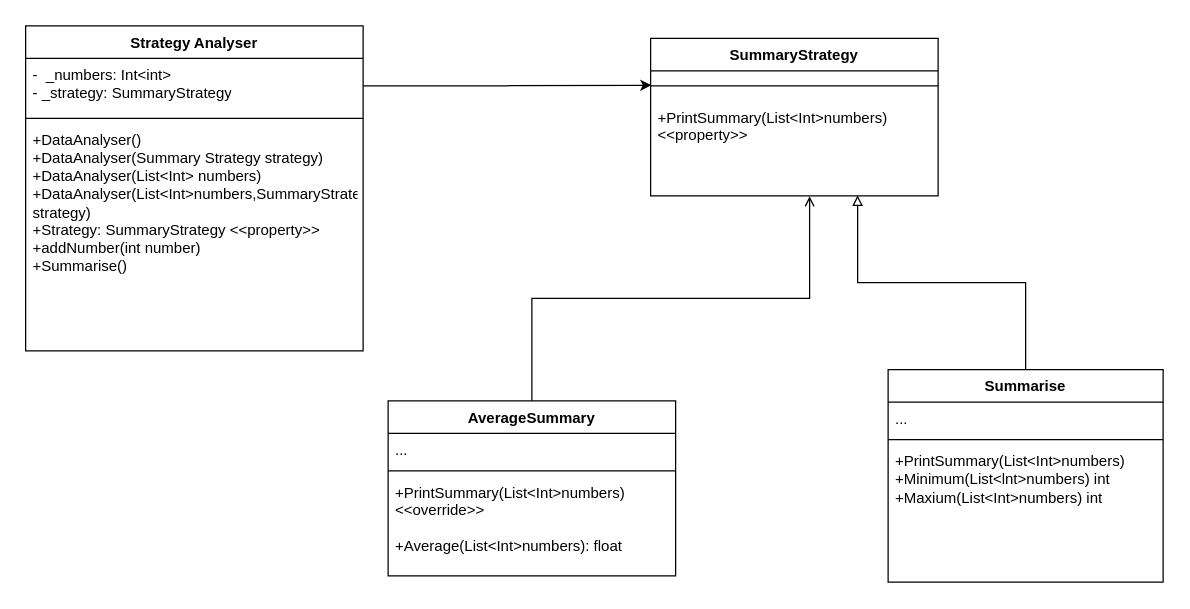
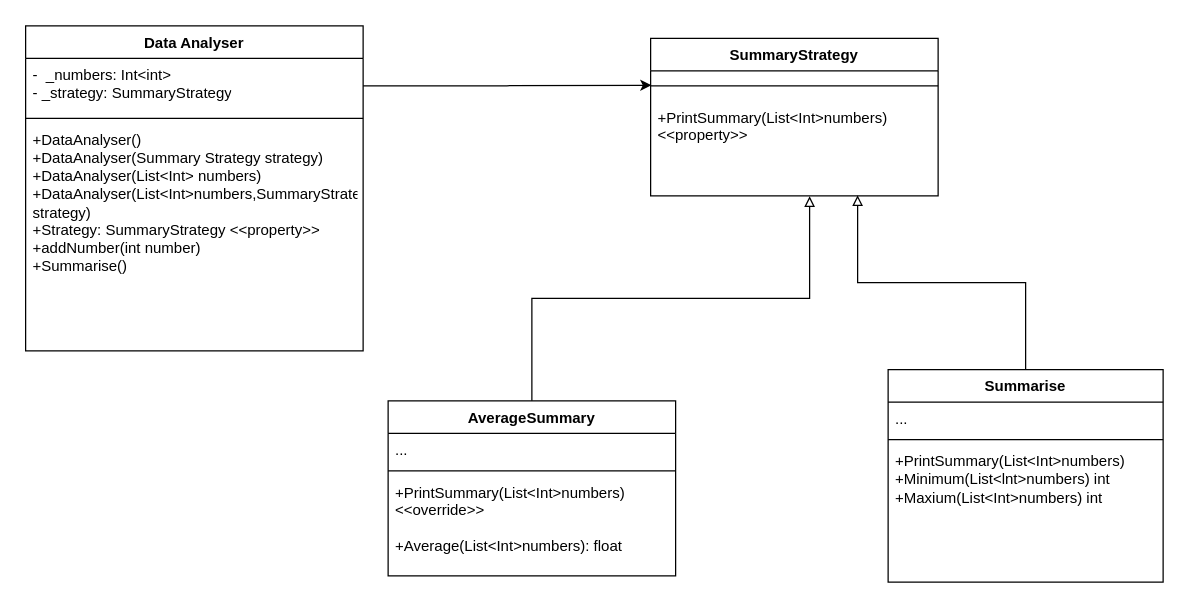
node "Strategy Analyser": label "Strategy Analyser" -> "Data Analyser"
edge "AverageSummary" -> "+PrintSummary(List<Int>numbers) <<property>>": arrowhead open -> block
